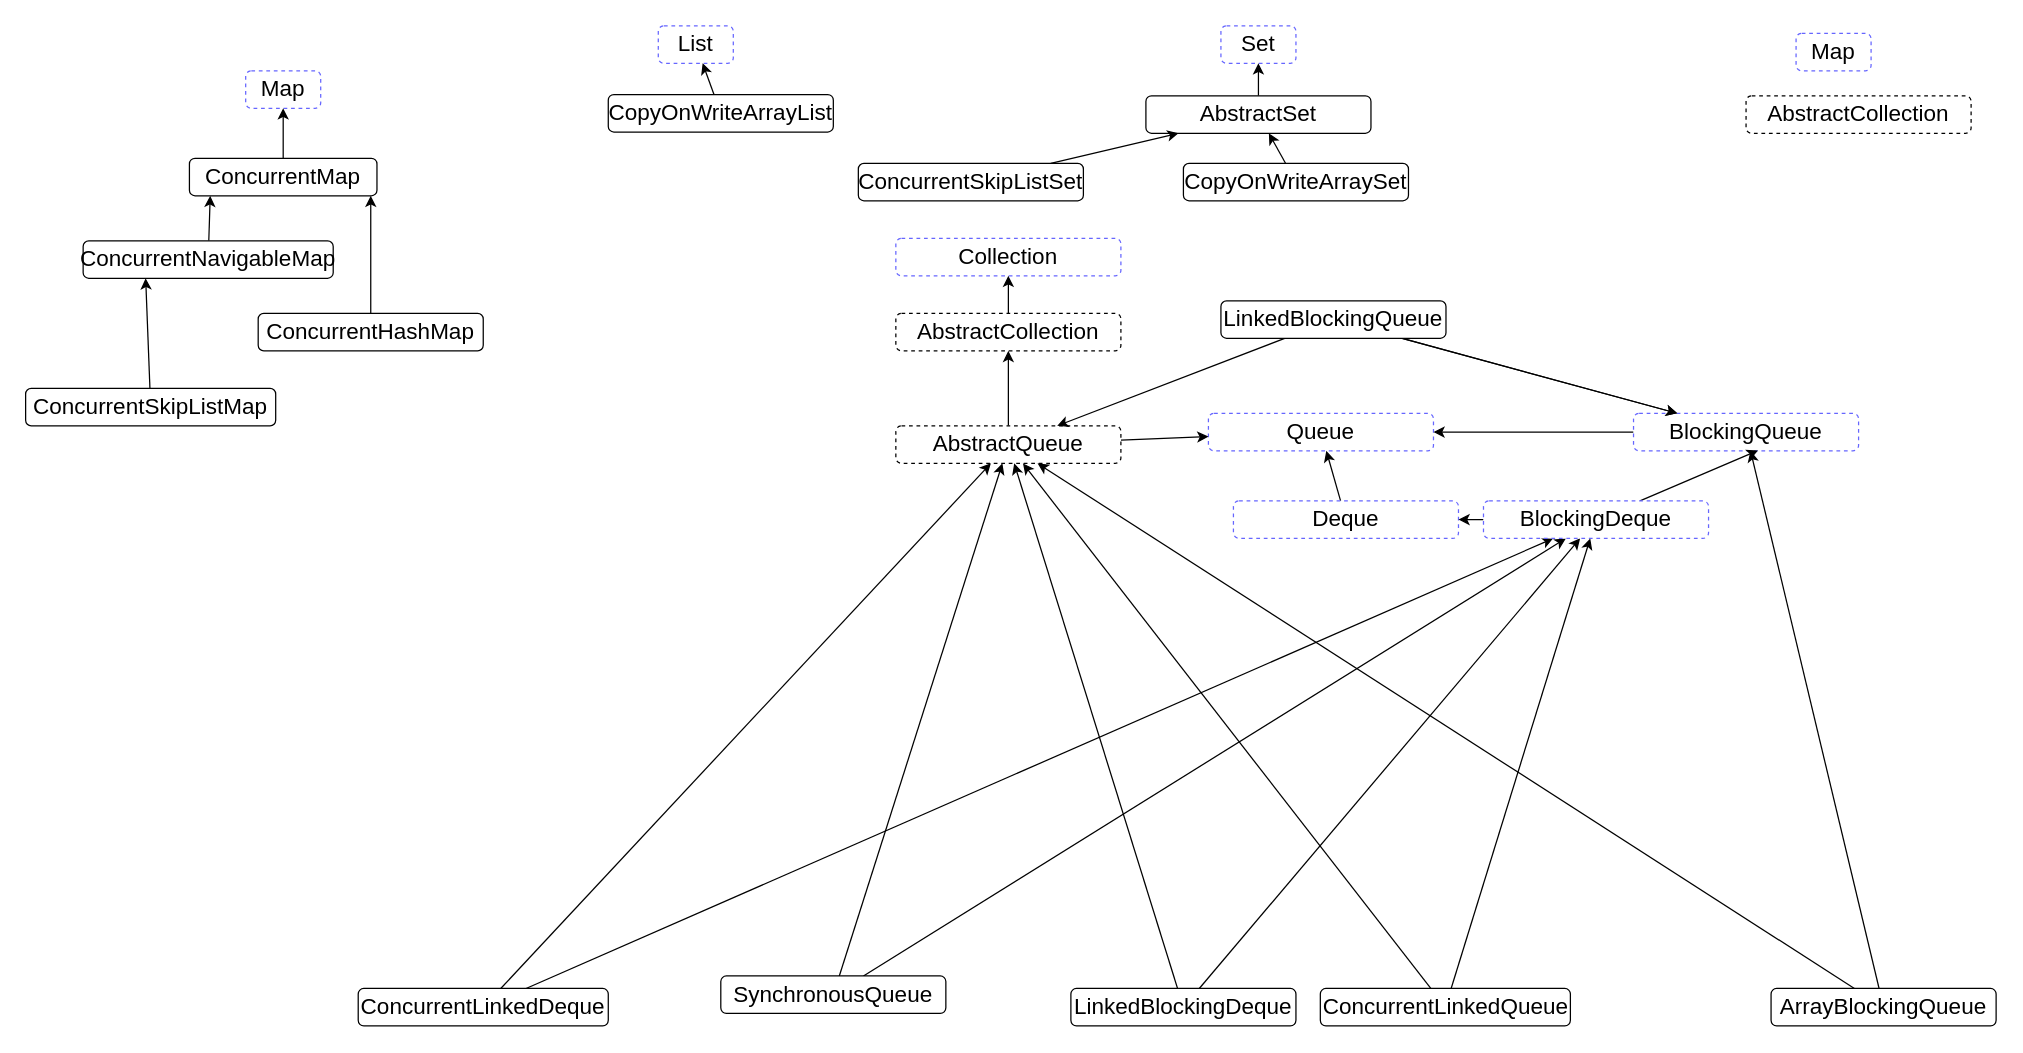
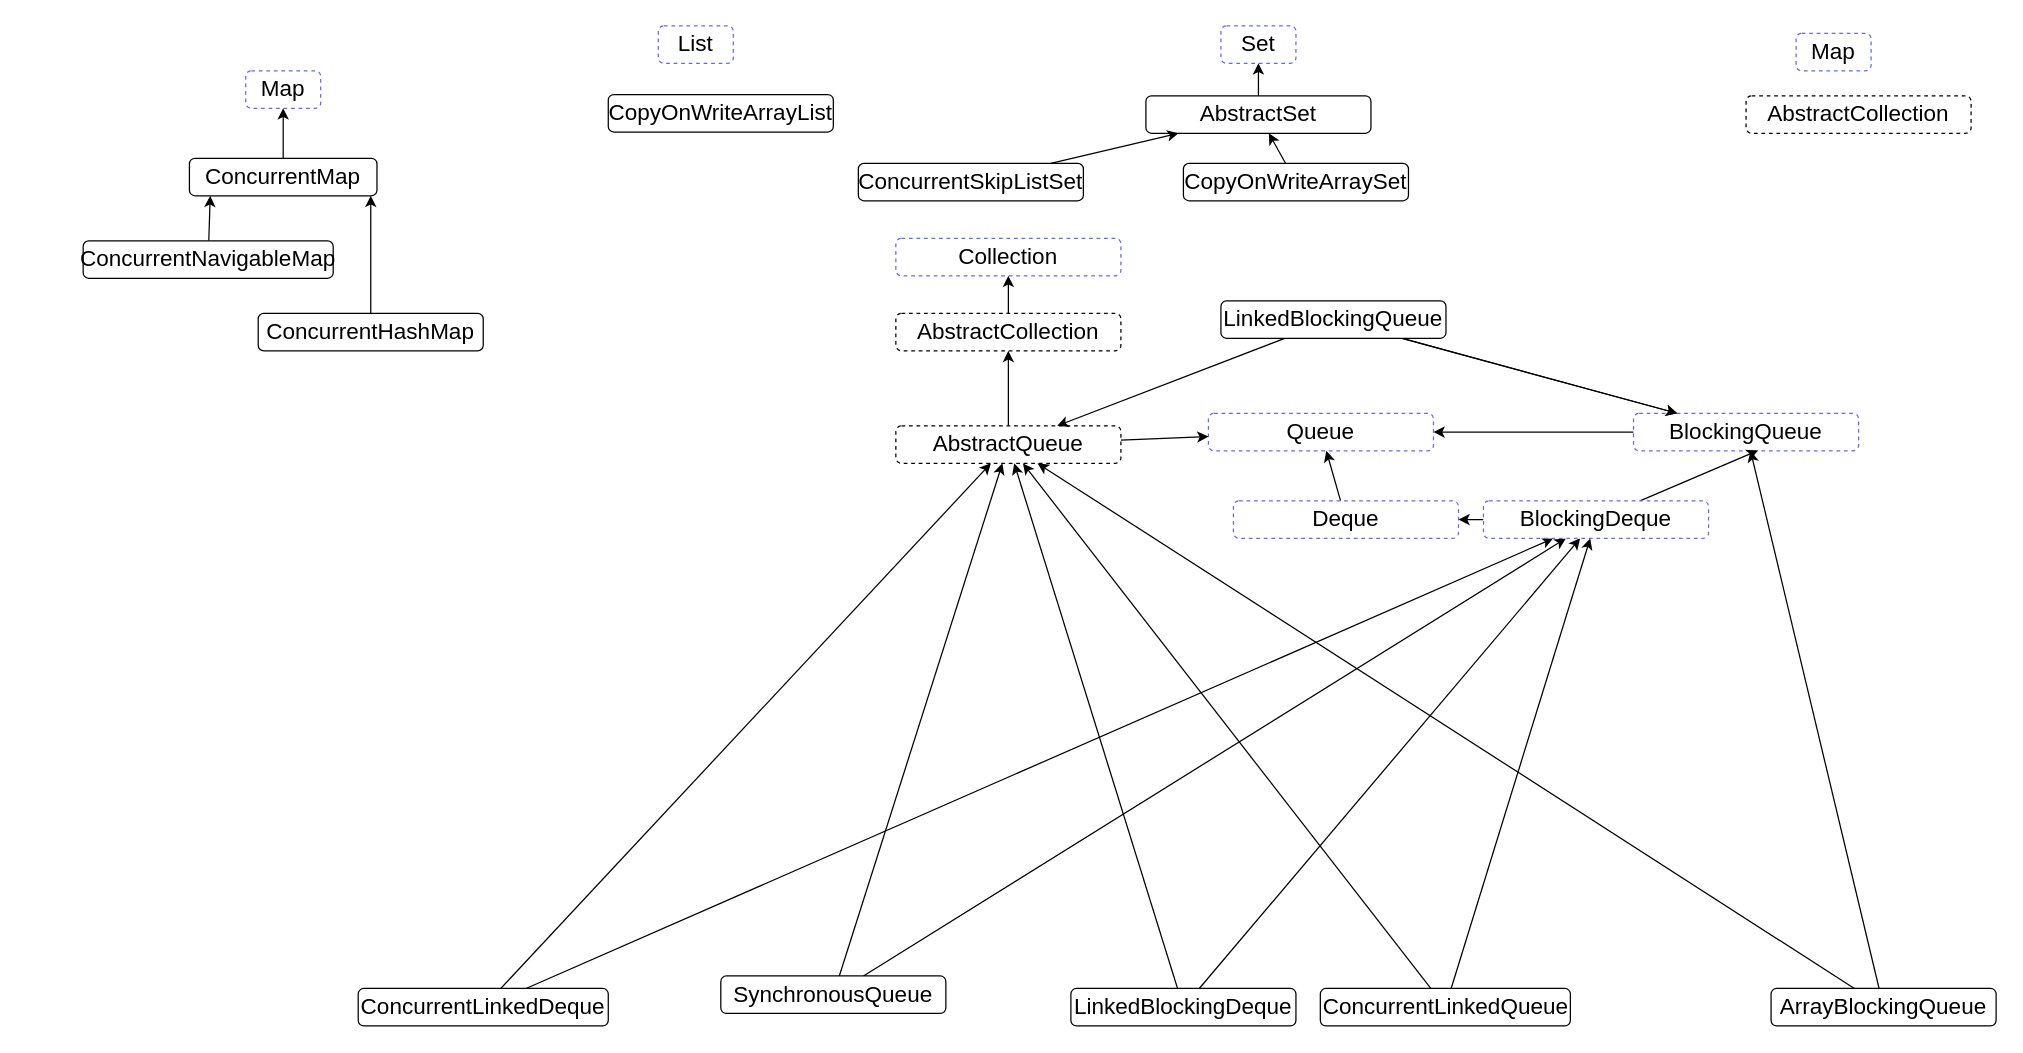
edge "CopyOnWriteArrayList" -> "List": removed
edge "ConcurrentSkipListMap" -> "ConcurrentNavigableMap": removed
node "ConcurrentSkipListMap": removed
